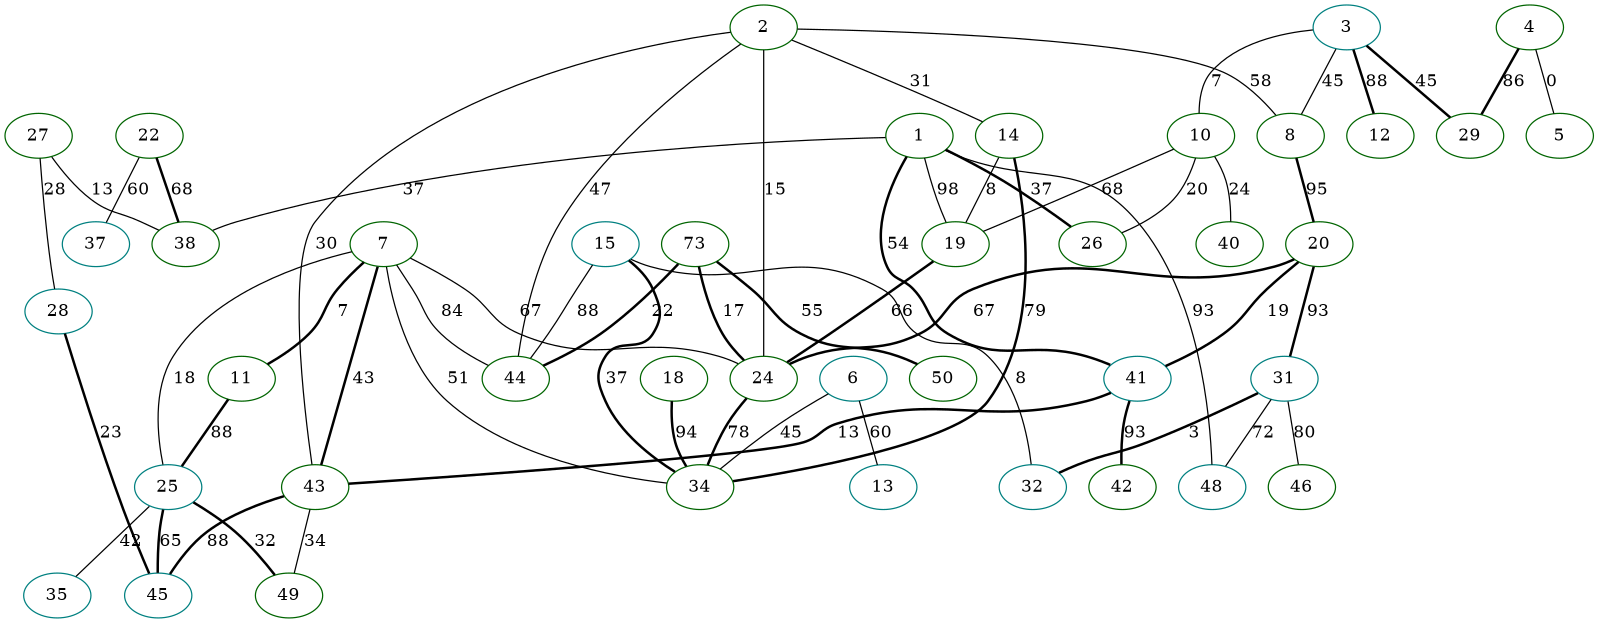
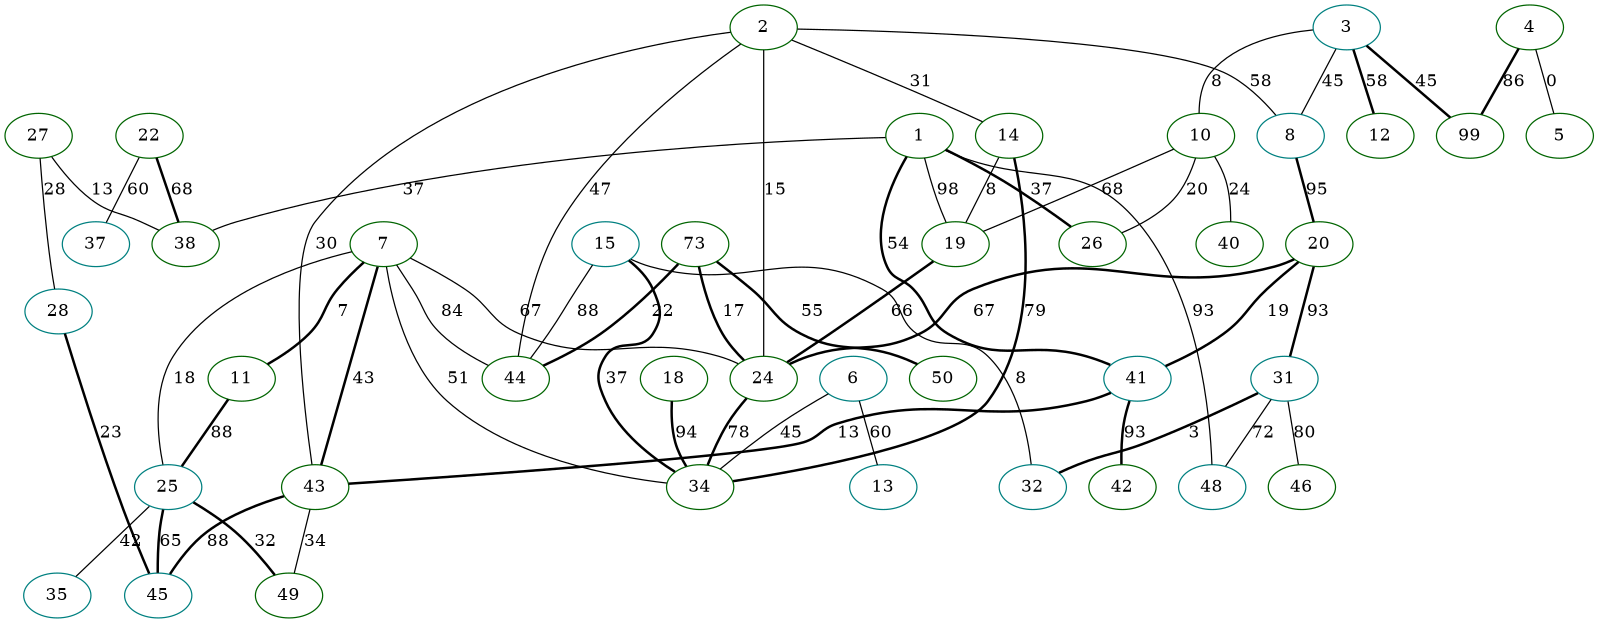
edge "3" -- "10": label "7" -> "8"
edge "3" -- "12": label "88" -> "58"
node "8": color darkgreen -> teal
node "29": label "29" -> "99"
